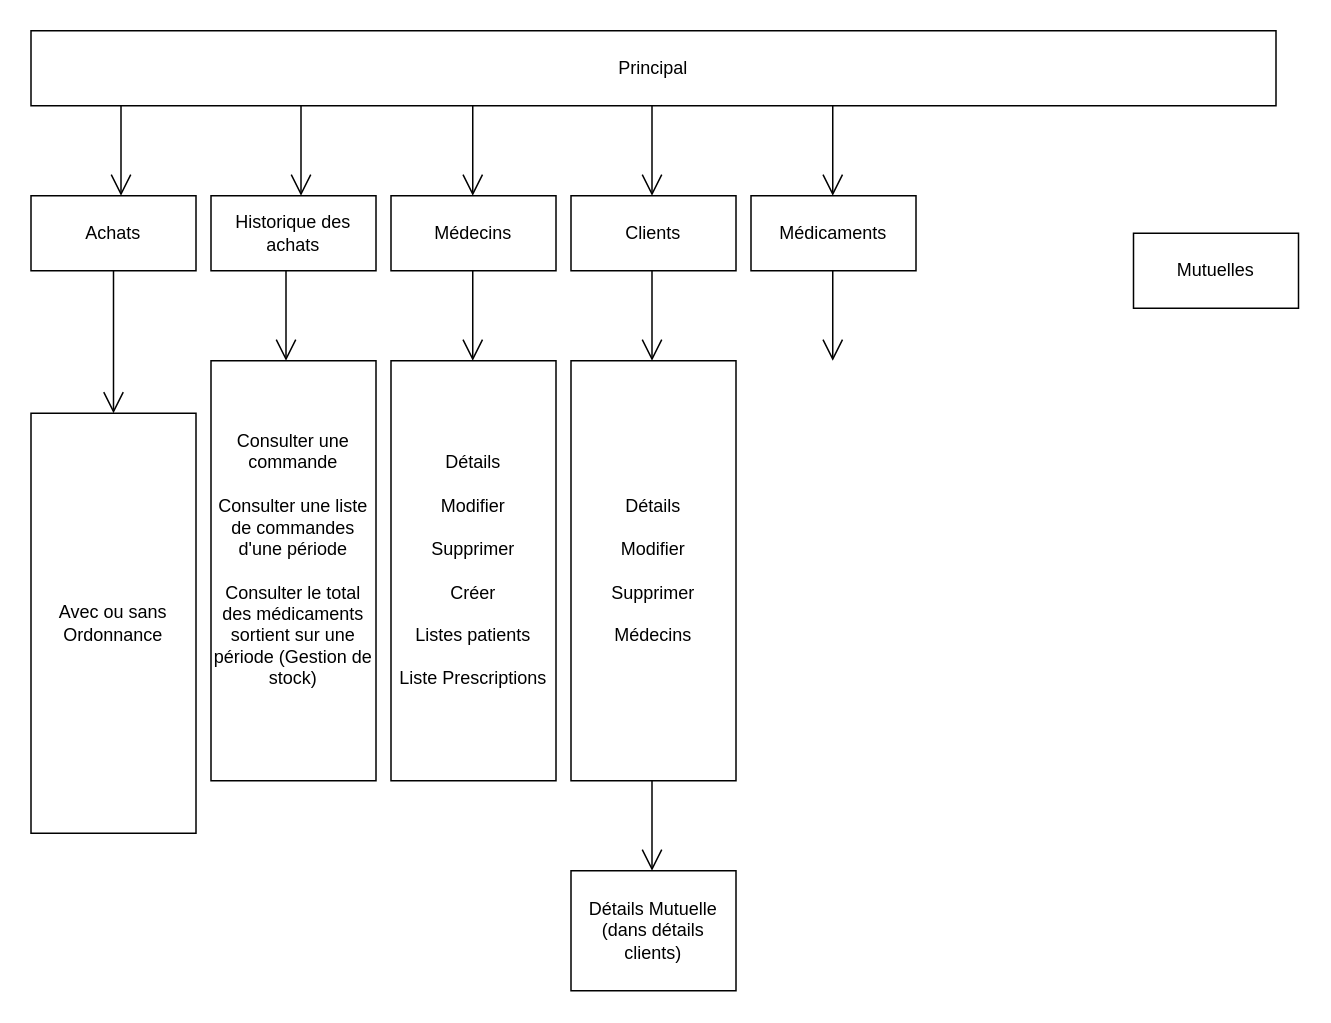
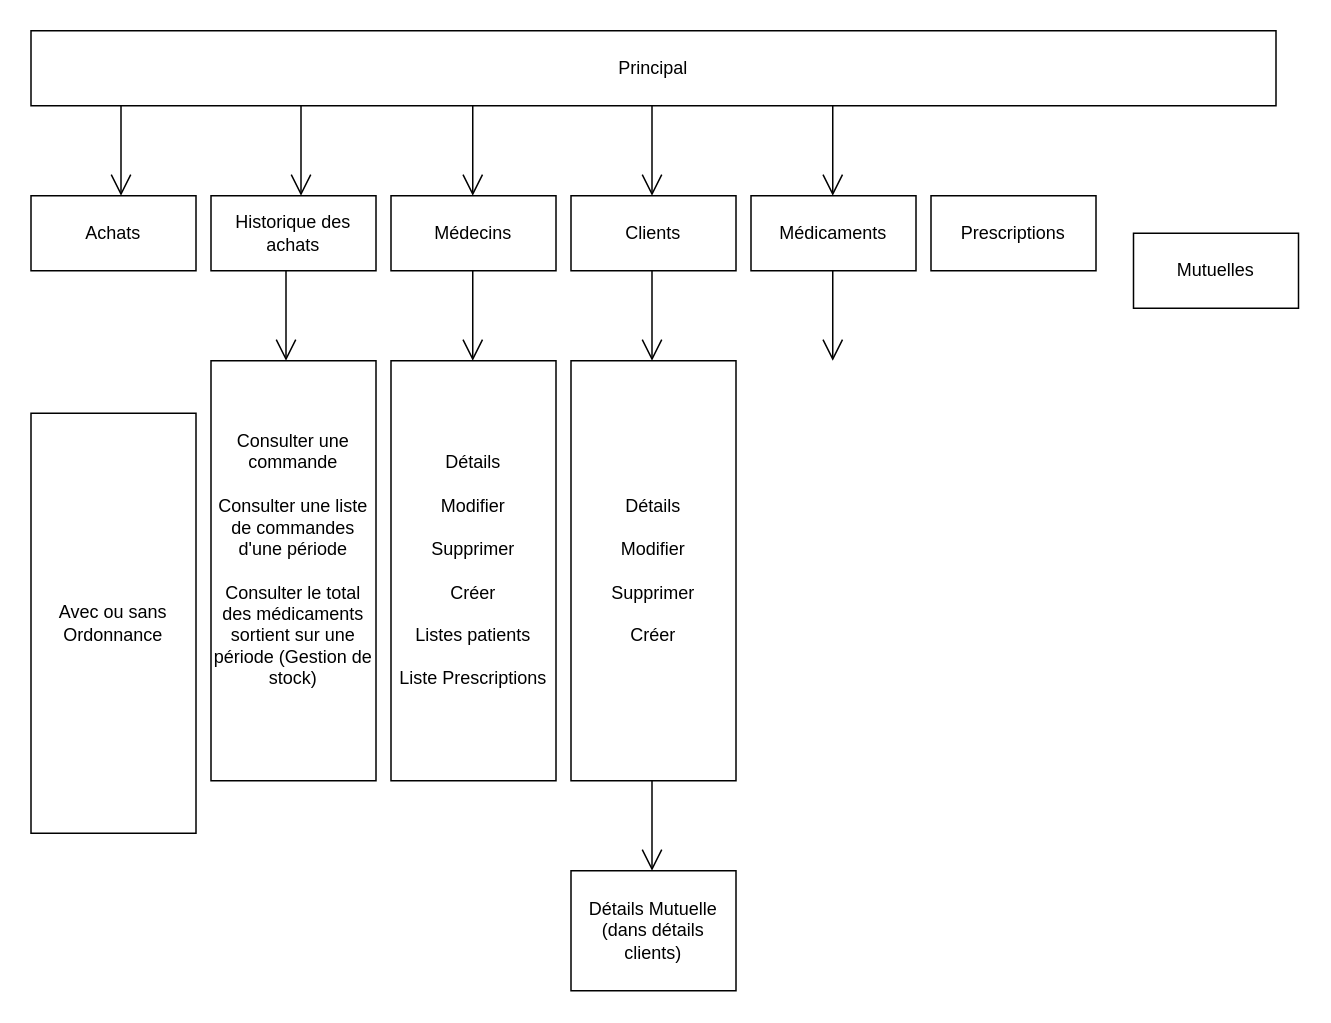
node "Prescriptions": added
edge "Achats" -> "Avec ou sans Ordonnance": removed
node "Détails Modifier Supprimer Médecins": label "Détails Modifier Supprimer Médecins" -> "Détails Modifier Supprimer Créer"
